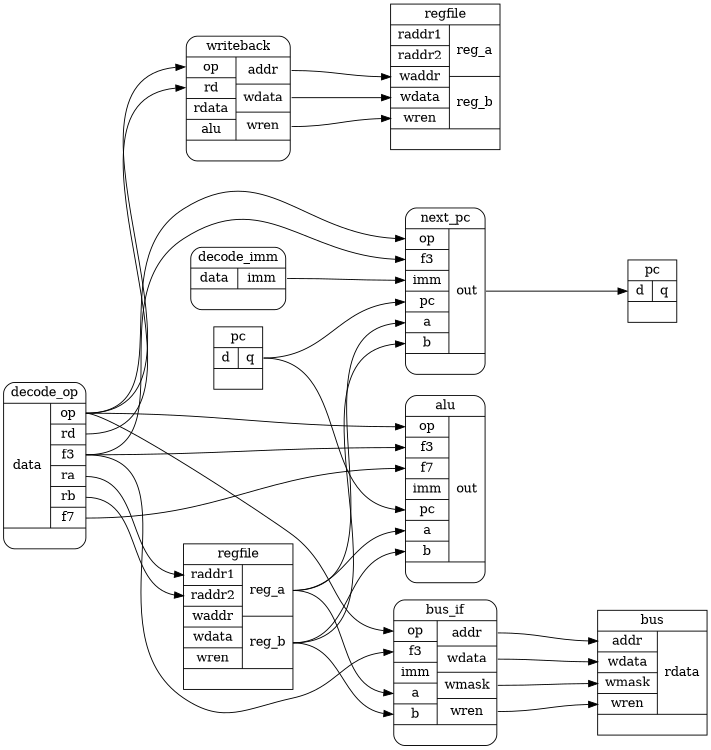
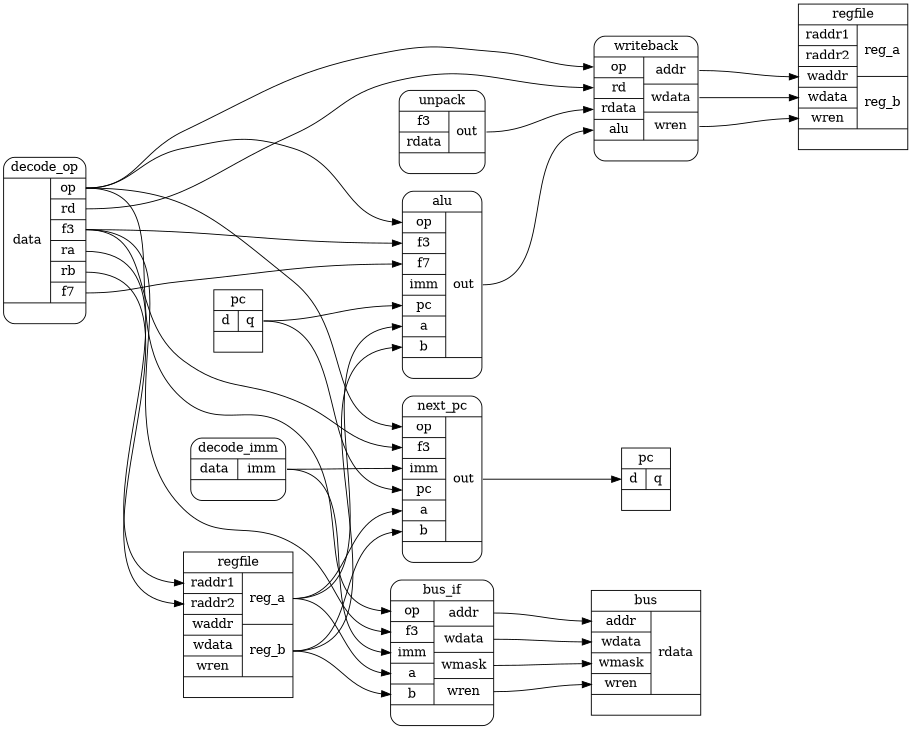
node "unpack": added
edge "alu" -> "writeback": added
edge "decode_imm" -> "bus_if": added
